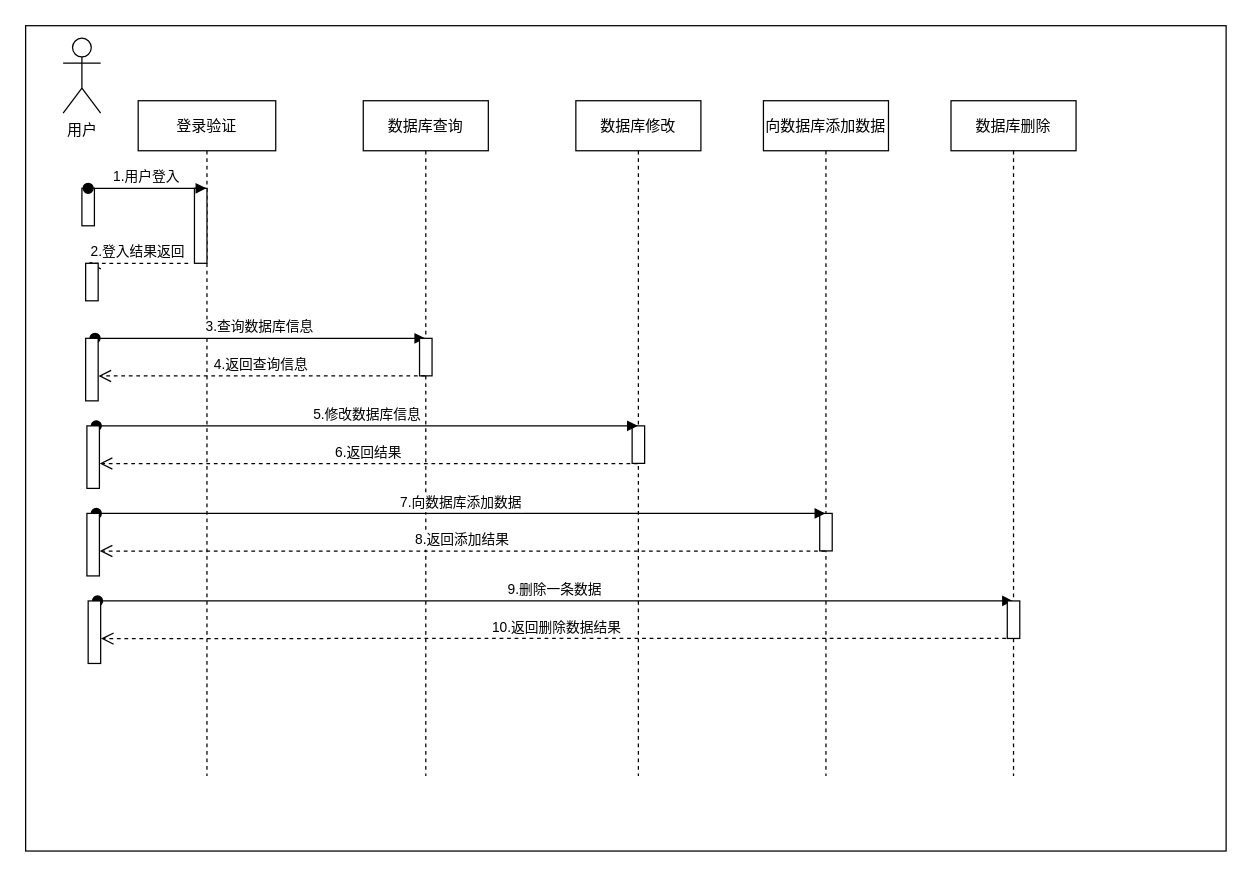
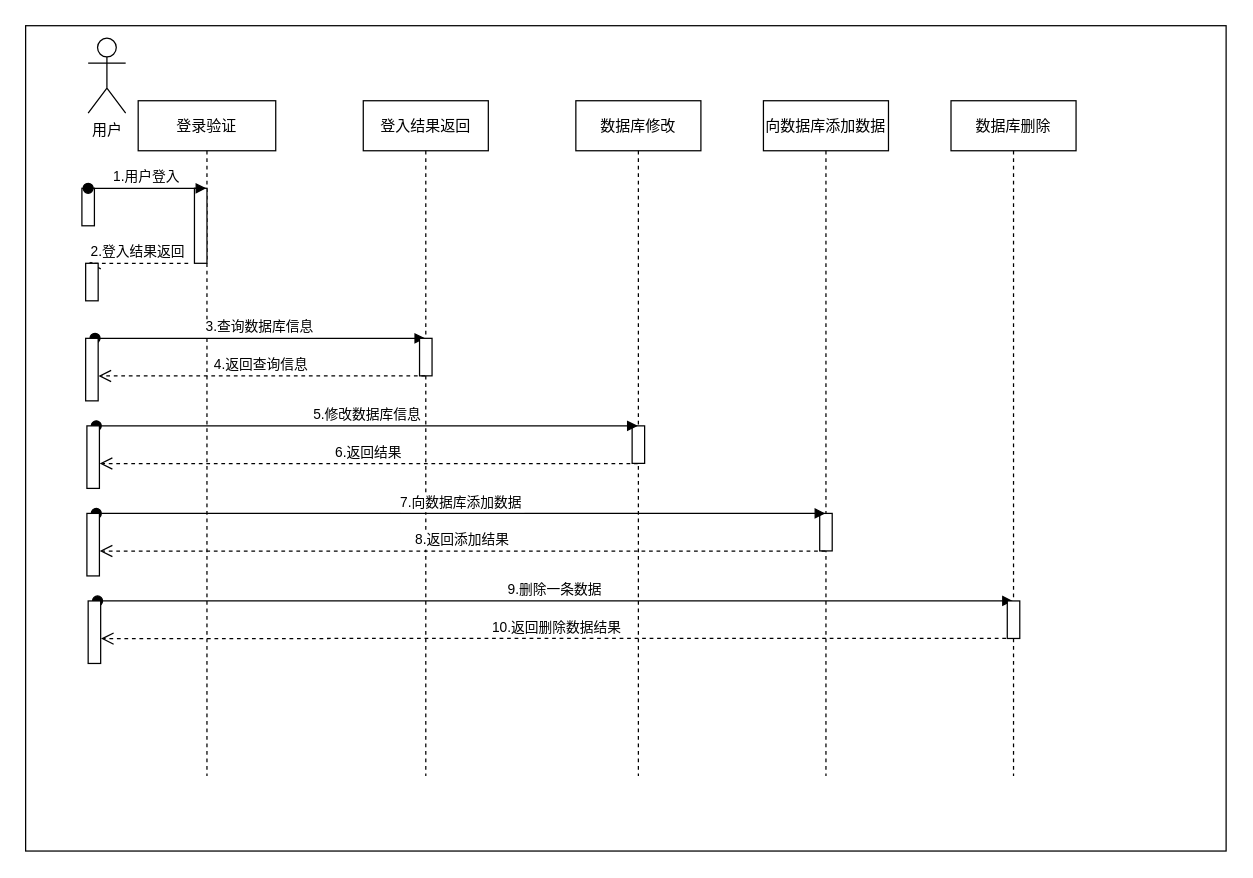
node "用户": moved (82, 76) -> (107, 76)
node "数据库查询": label "数据库查询" -> "登入结果返回"
